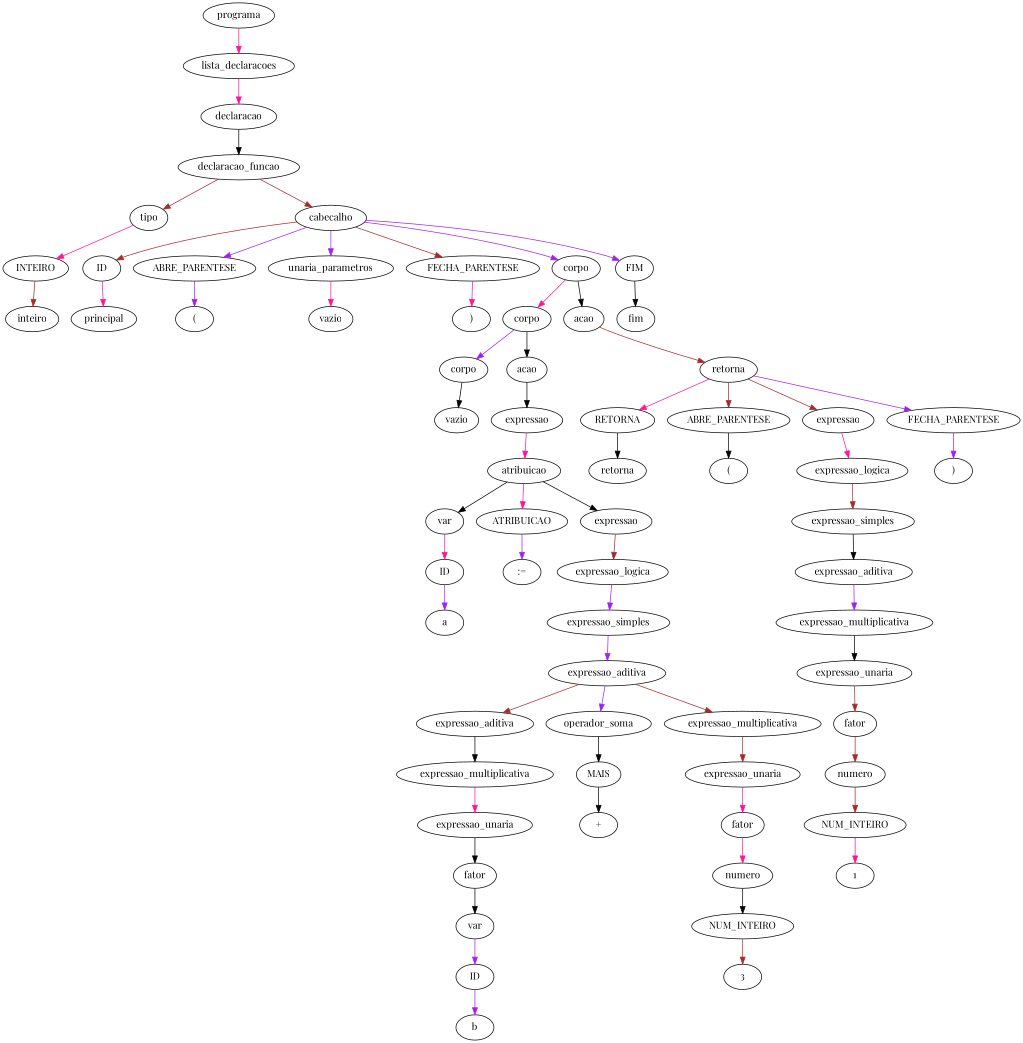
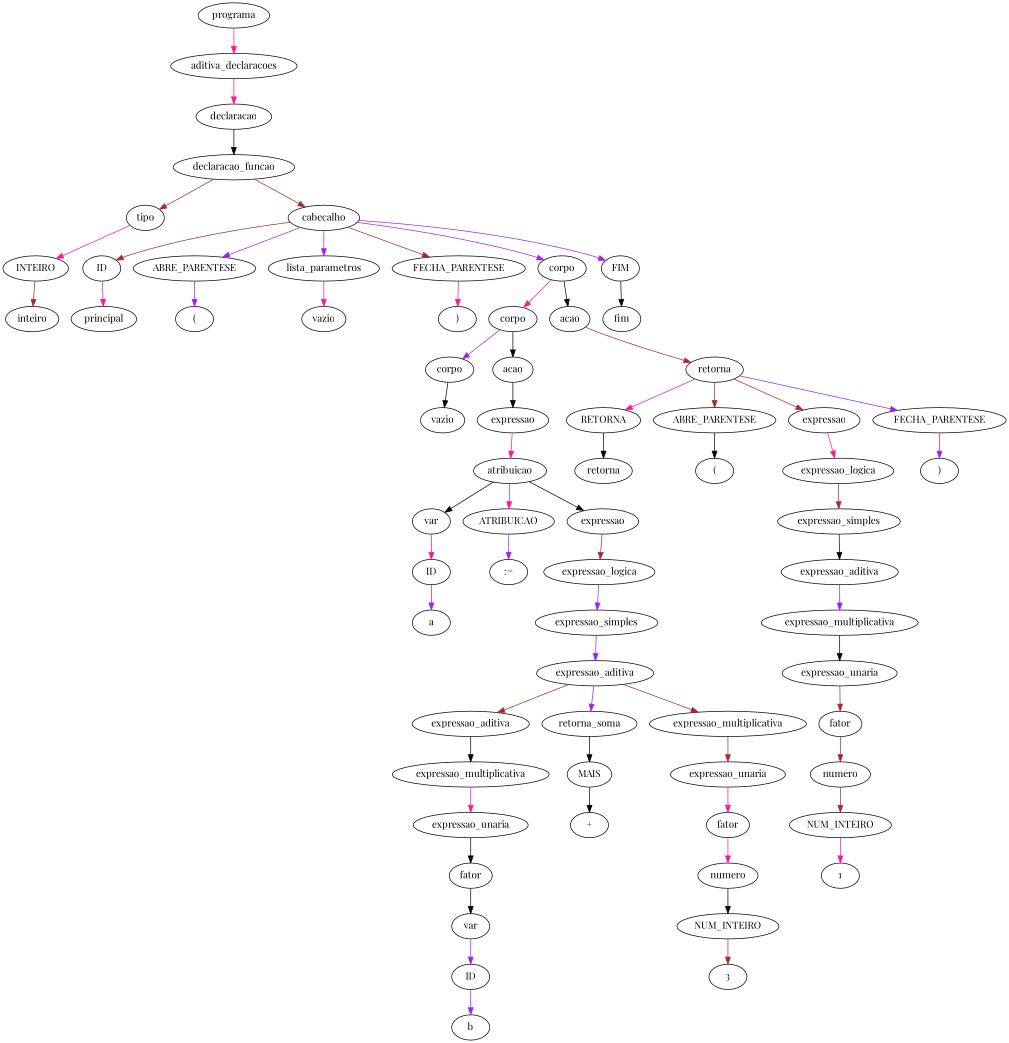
node "lista_declaracoes": label "lista_declaracoes" -> "aditiva_declaracoes"
node "unaria_parametros": label "unaria_parametros" -> "lista_parametros"
node "operador_soma": label "operador_soma" -> "retorna_soma"
